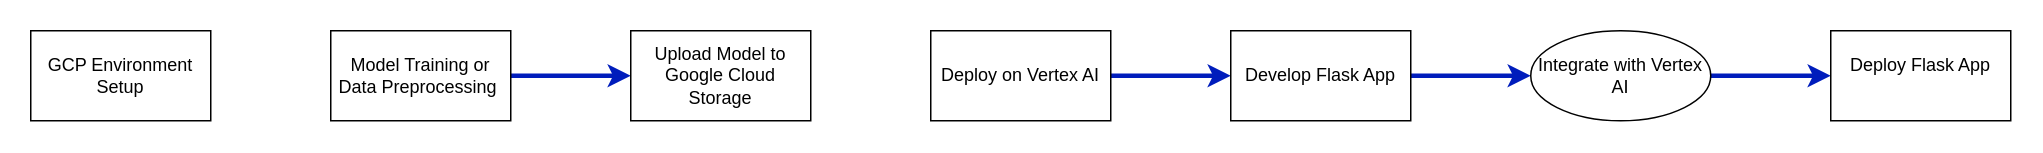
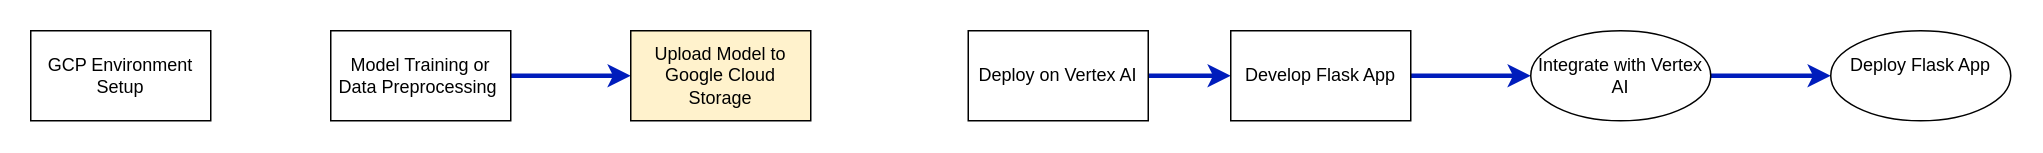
node "Upload Model to Google Cloud Storage": fillcolor #ffffff -> #fff2cc
node "Deploy on Vertex AI": moved (1021, 76) -> (1058, 76)
node "Deploy Flask App": shape rectangle -> ellipse
